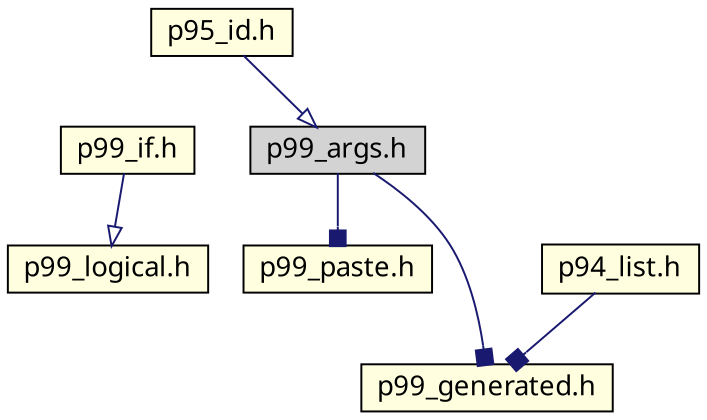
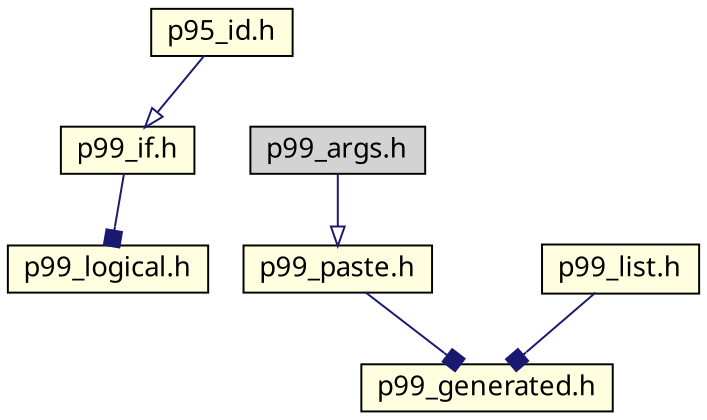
edge "p95_id.h" -> "p99_args.h": now "p95_id.h" -> "p99_if.h"
edge "p99_if.h" -> "p99_logical.h": arrowhead onormal -> box
edge "p99_args.h" -> "p99_paste.h": arrowhead box -> onormal
edge "p99_args.h" -> "p99_generated.h": now "p99_paste.h" -> "p99_generated.h"
node "p94_list.h": label "p94_list.h" -> "p99_list.h"
